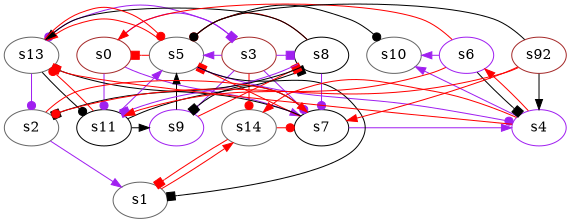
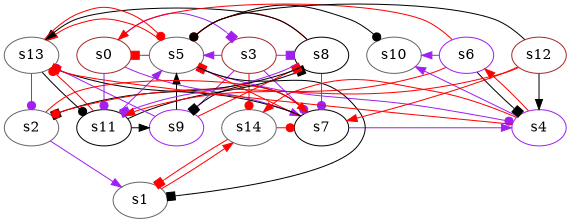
edge "s3" -> "s13": now "s9" -> "s13"
node "s92": label "s92" -> "s12"
